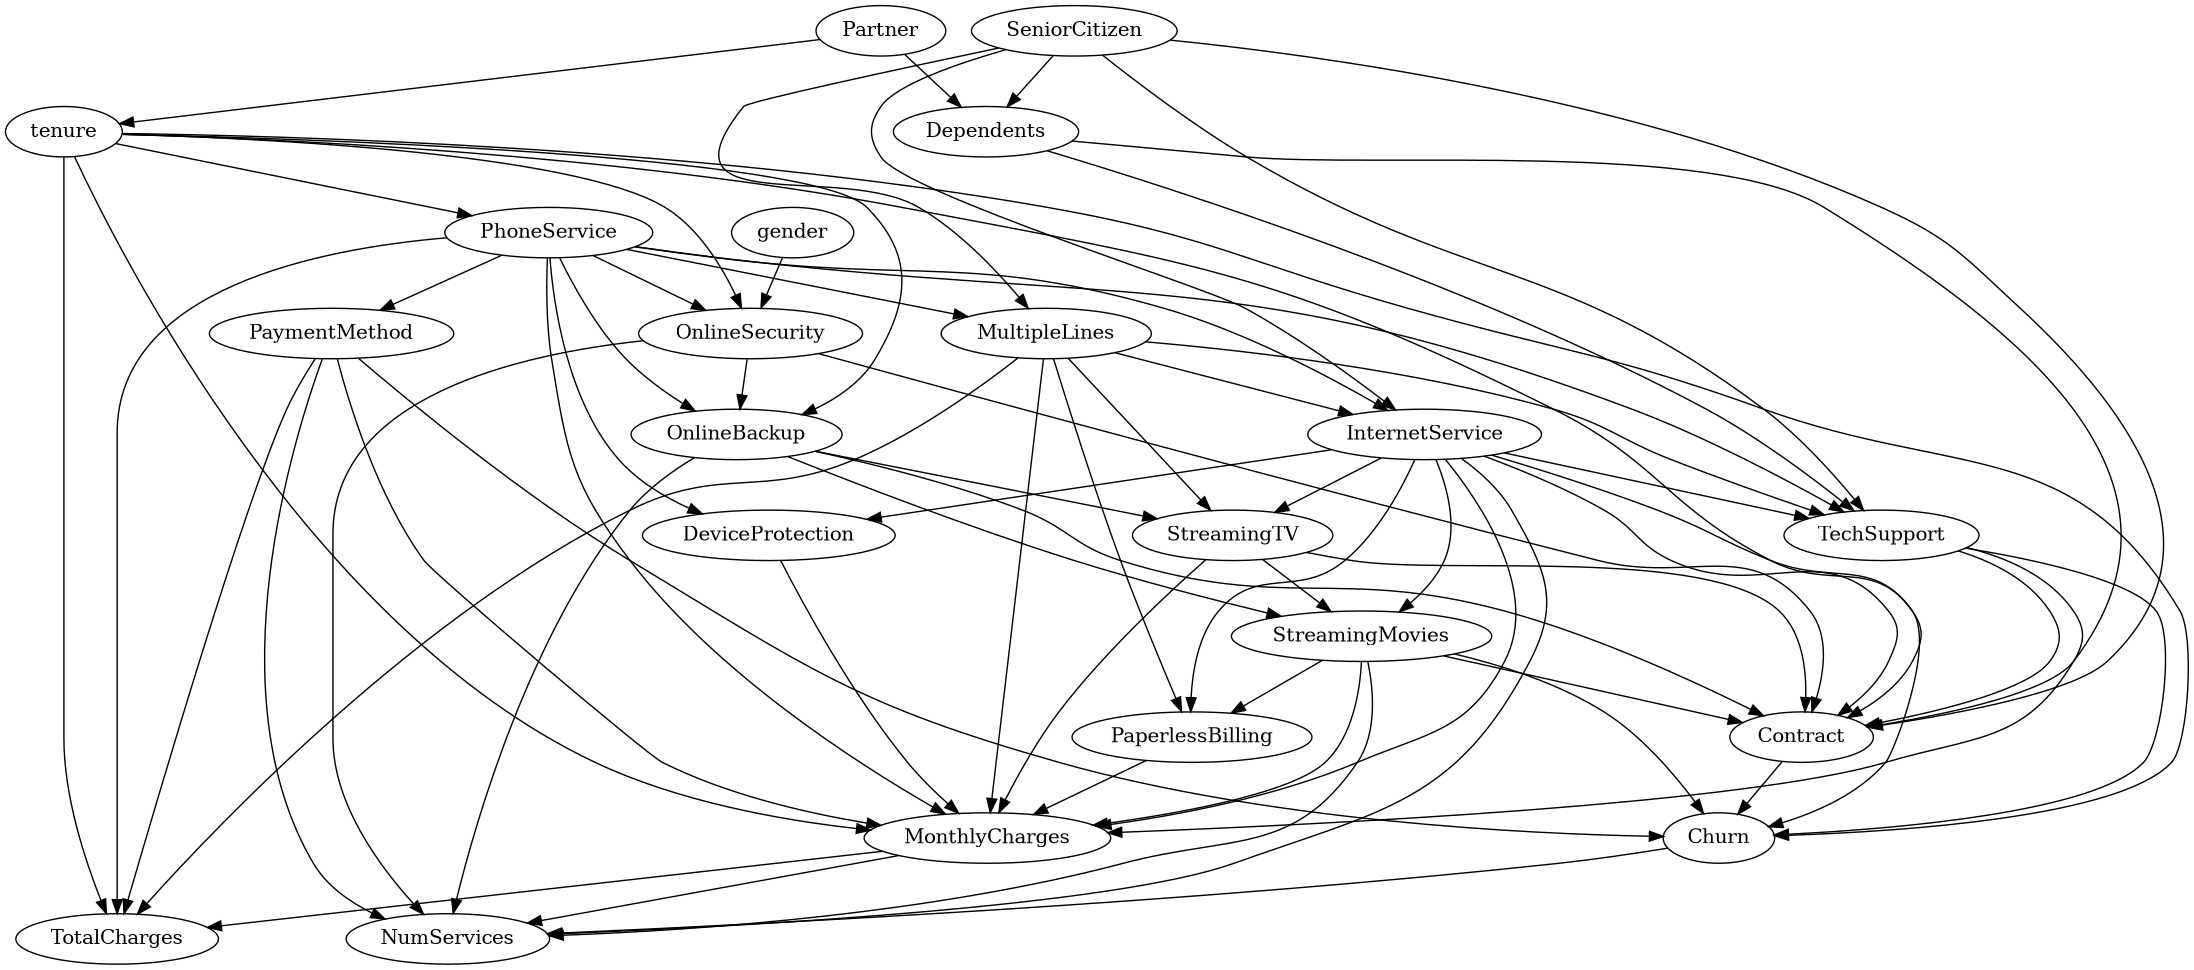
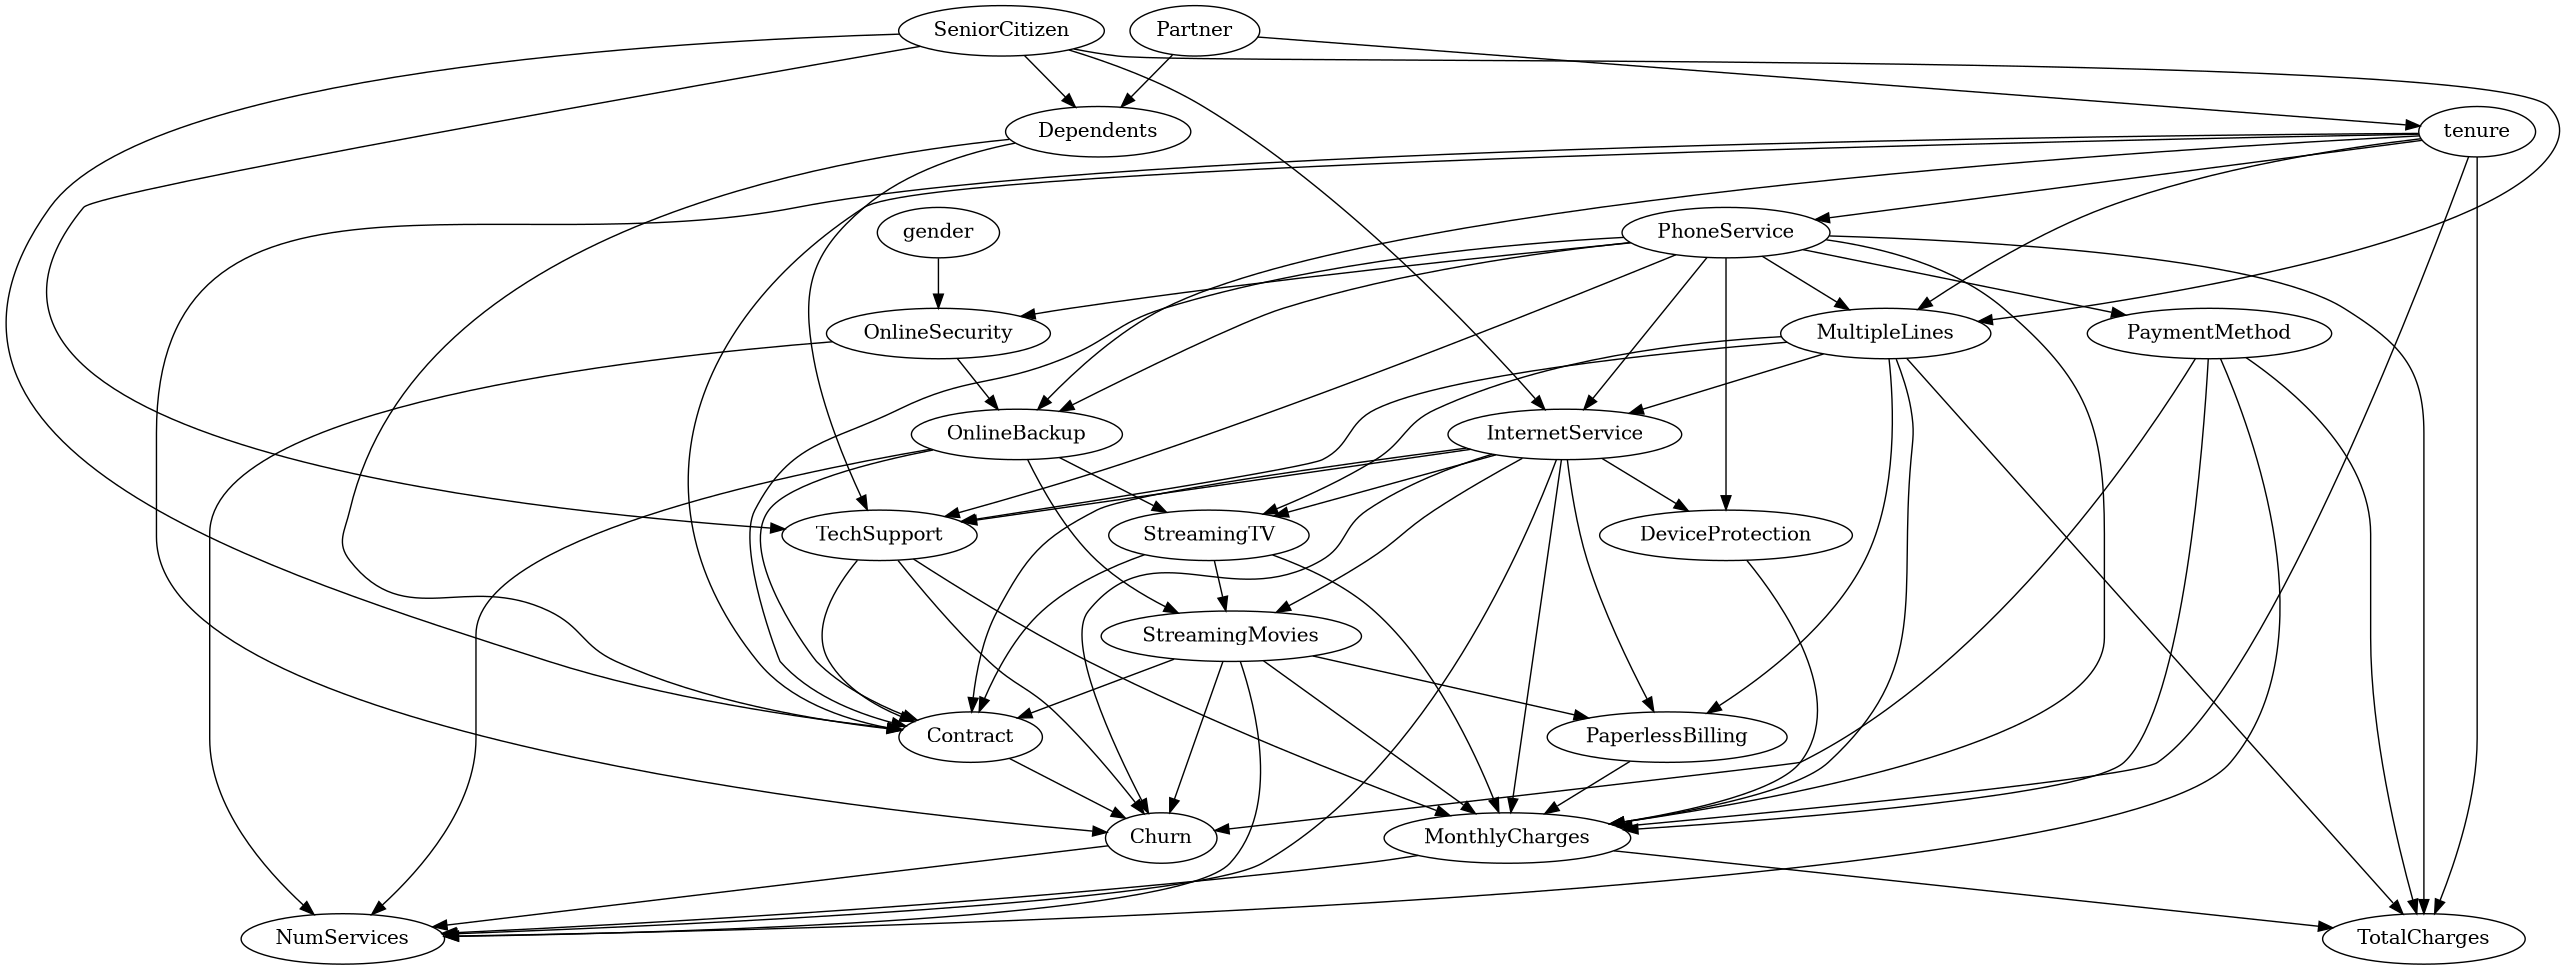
edge "tenure" -> "OnlineSecurity": now "tenure" -> "MultipleLines"
edge "OnlineSecurity" -> "Contract": now "PhoneService" -> "Contract"
